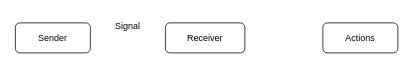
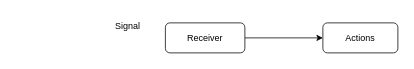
node "Sender": removed
edge "Receiver" -> "Actions": added
